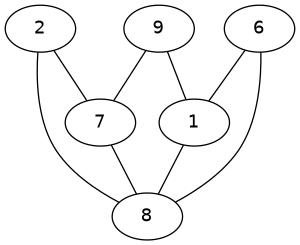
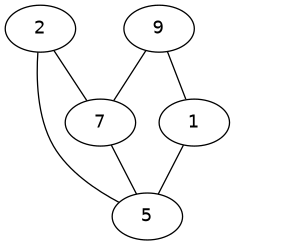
node "6": removed
node "8": label "8" -> "5"
